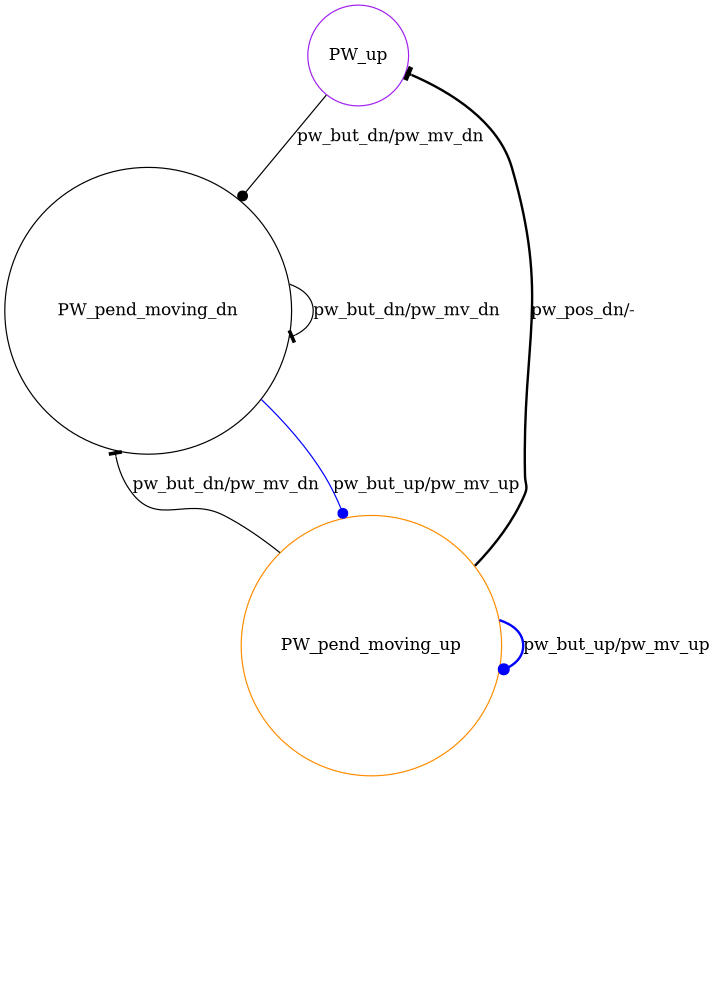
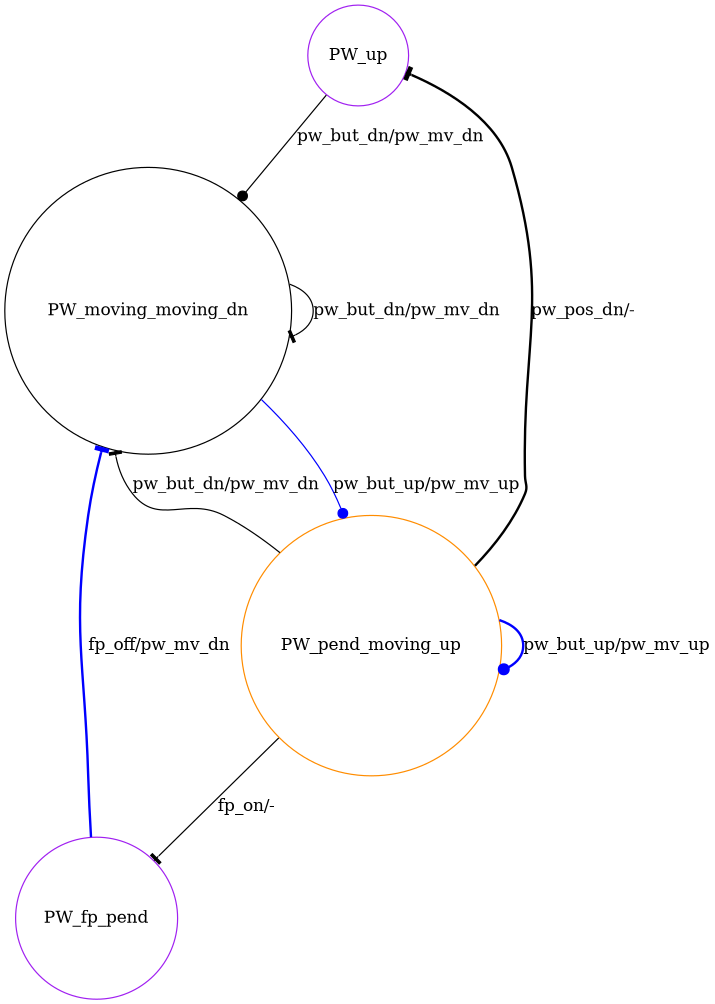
node "PW_pend_moving_dn": label "PW_pend_moving_dn" -> "PW_moving_moving_dn"
node "PW_fp_pend": added
